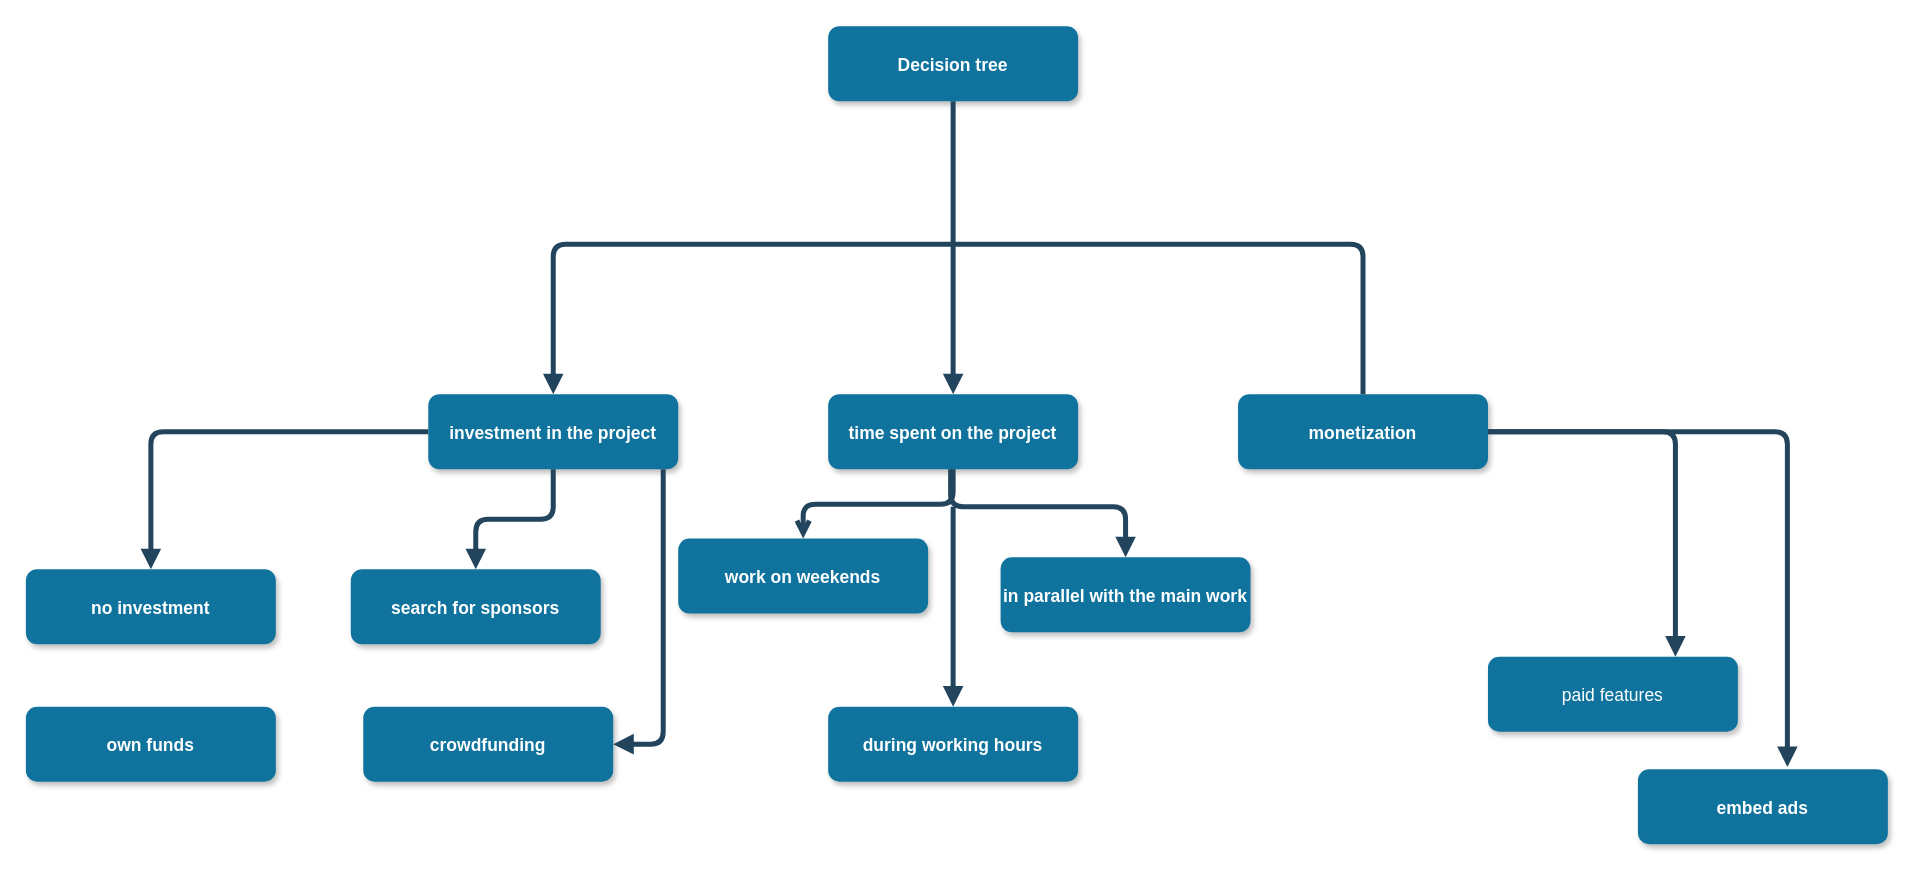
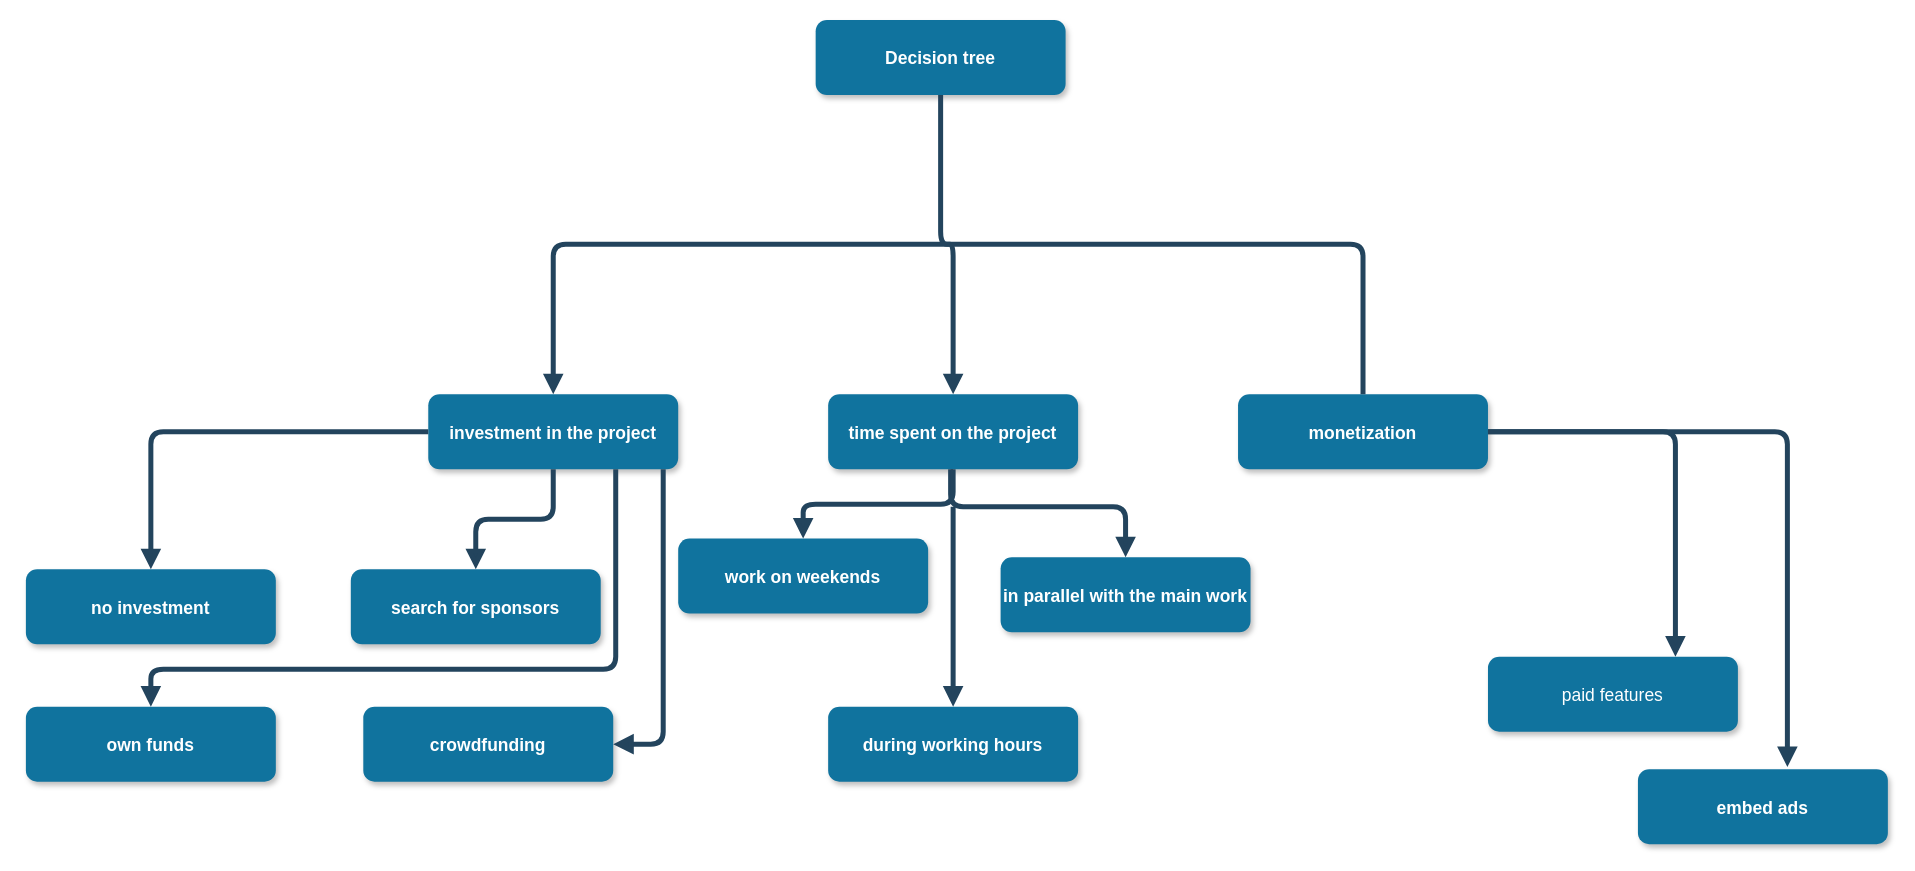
node "Decision tree": moved (953, 64) -> (941, 58)
edge "time spent on the project" -> "work on weekends": arrowhead open -> block
edge "investment in the project" -> "own funds": added
